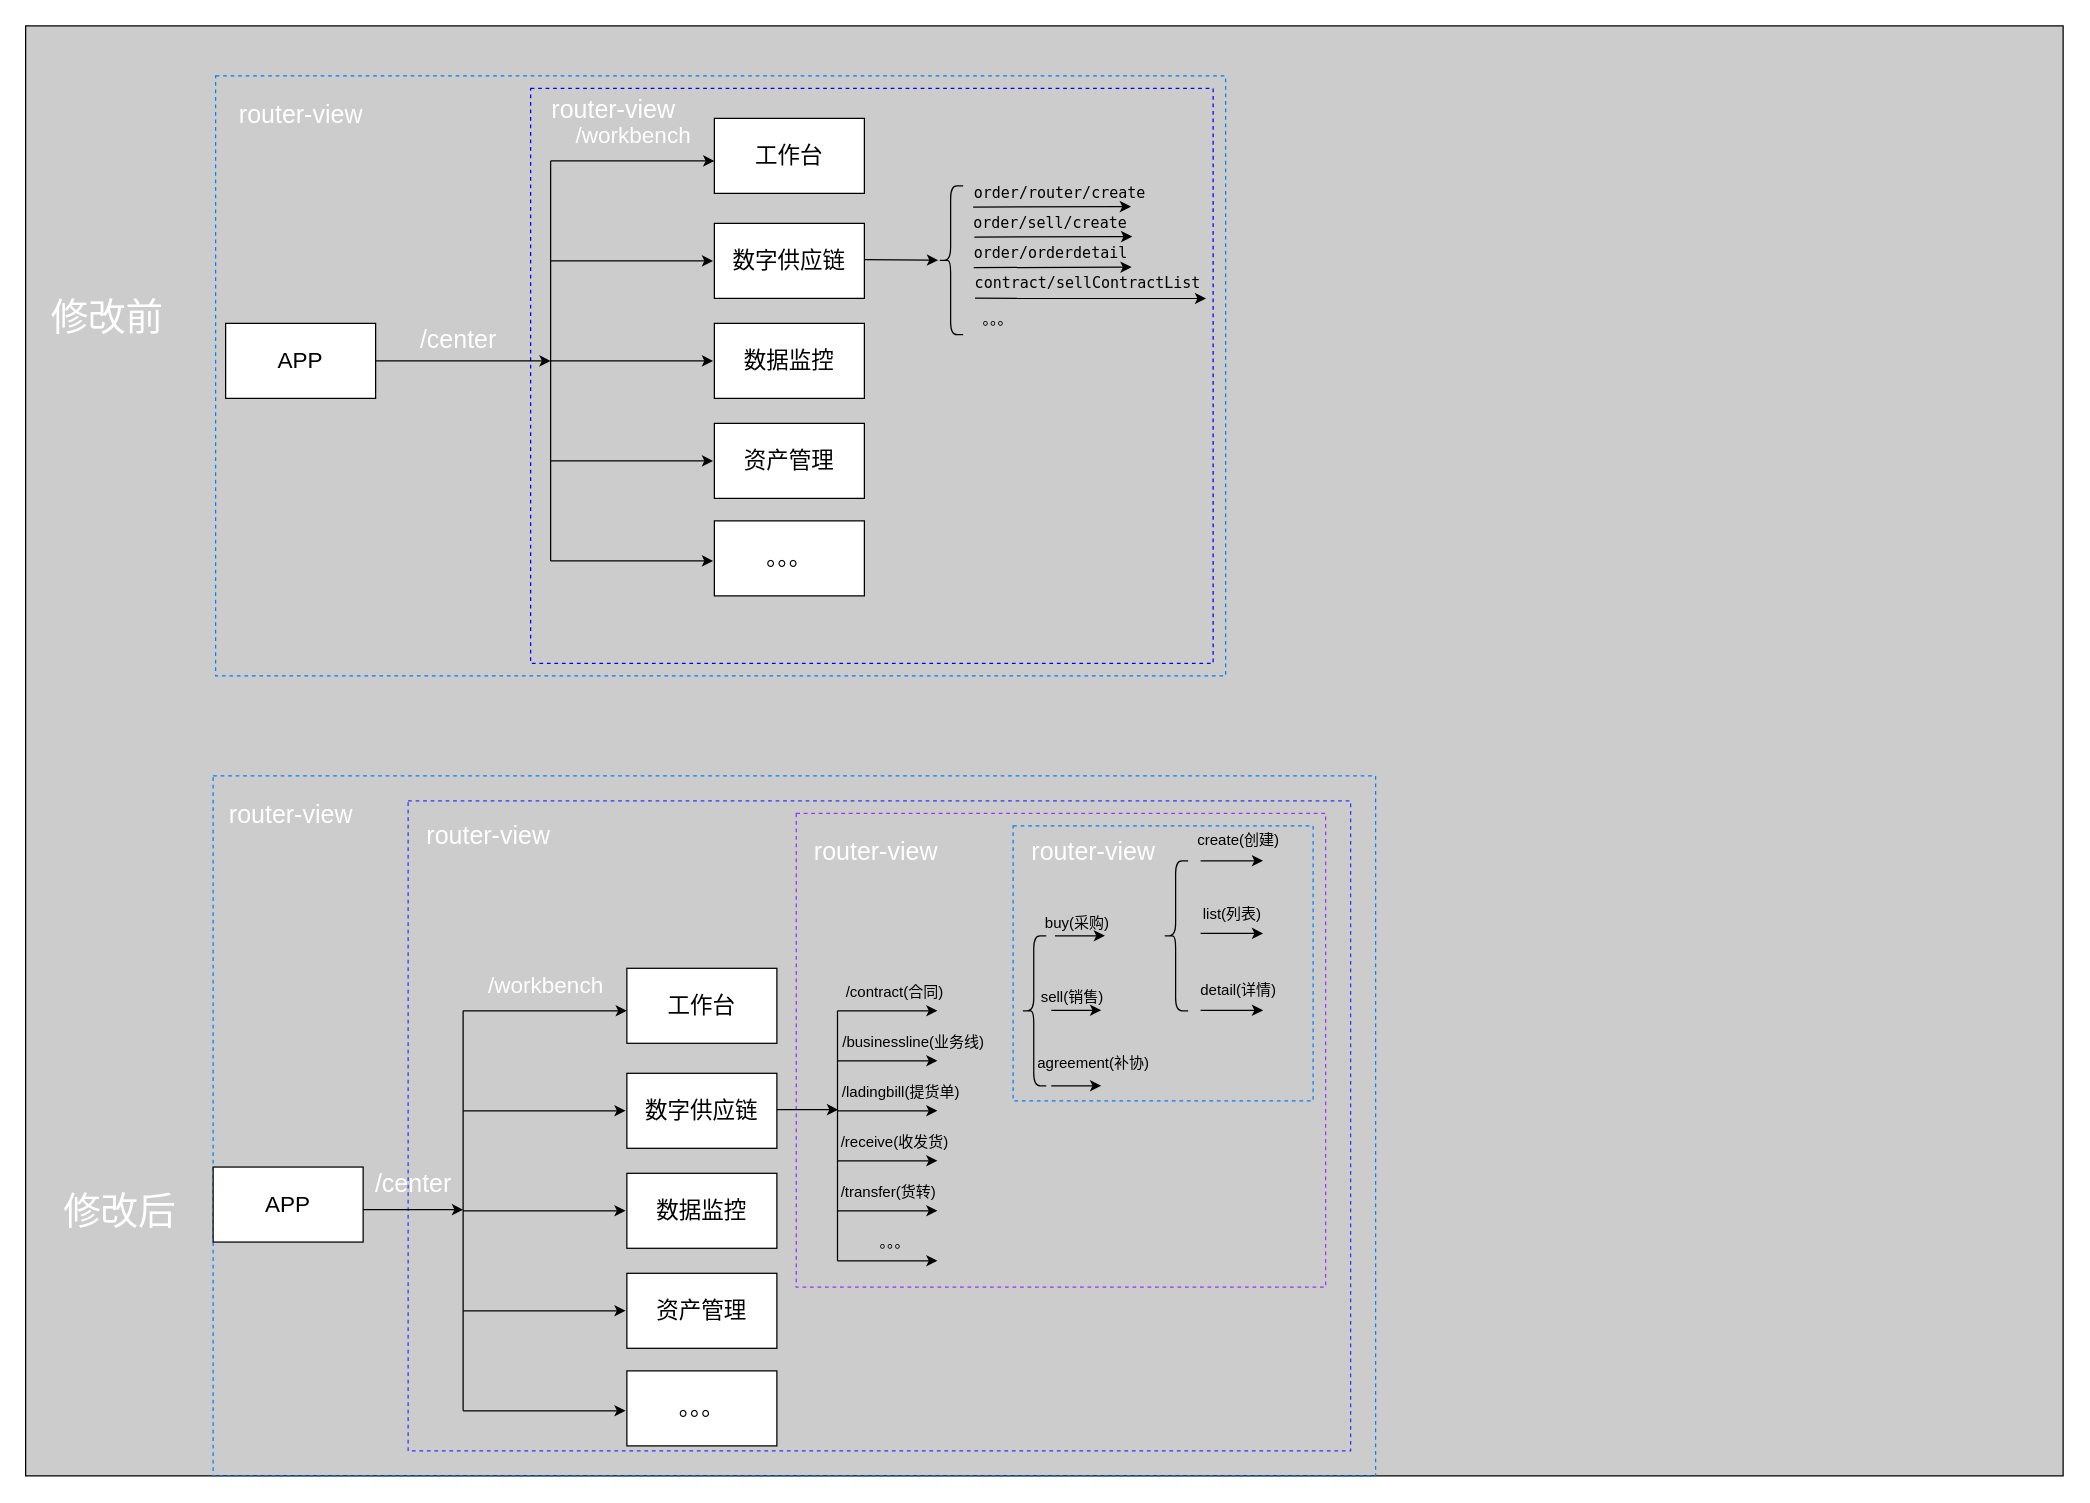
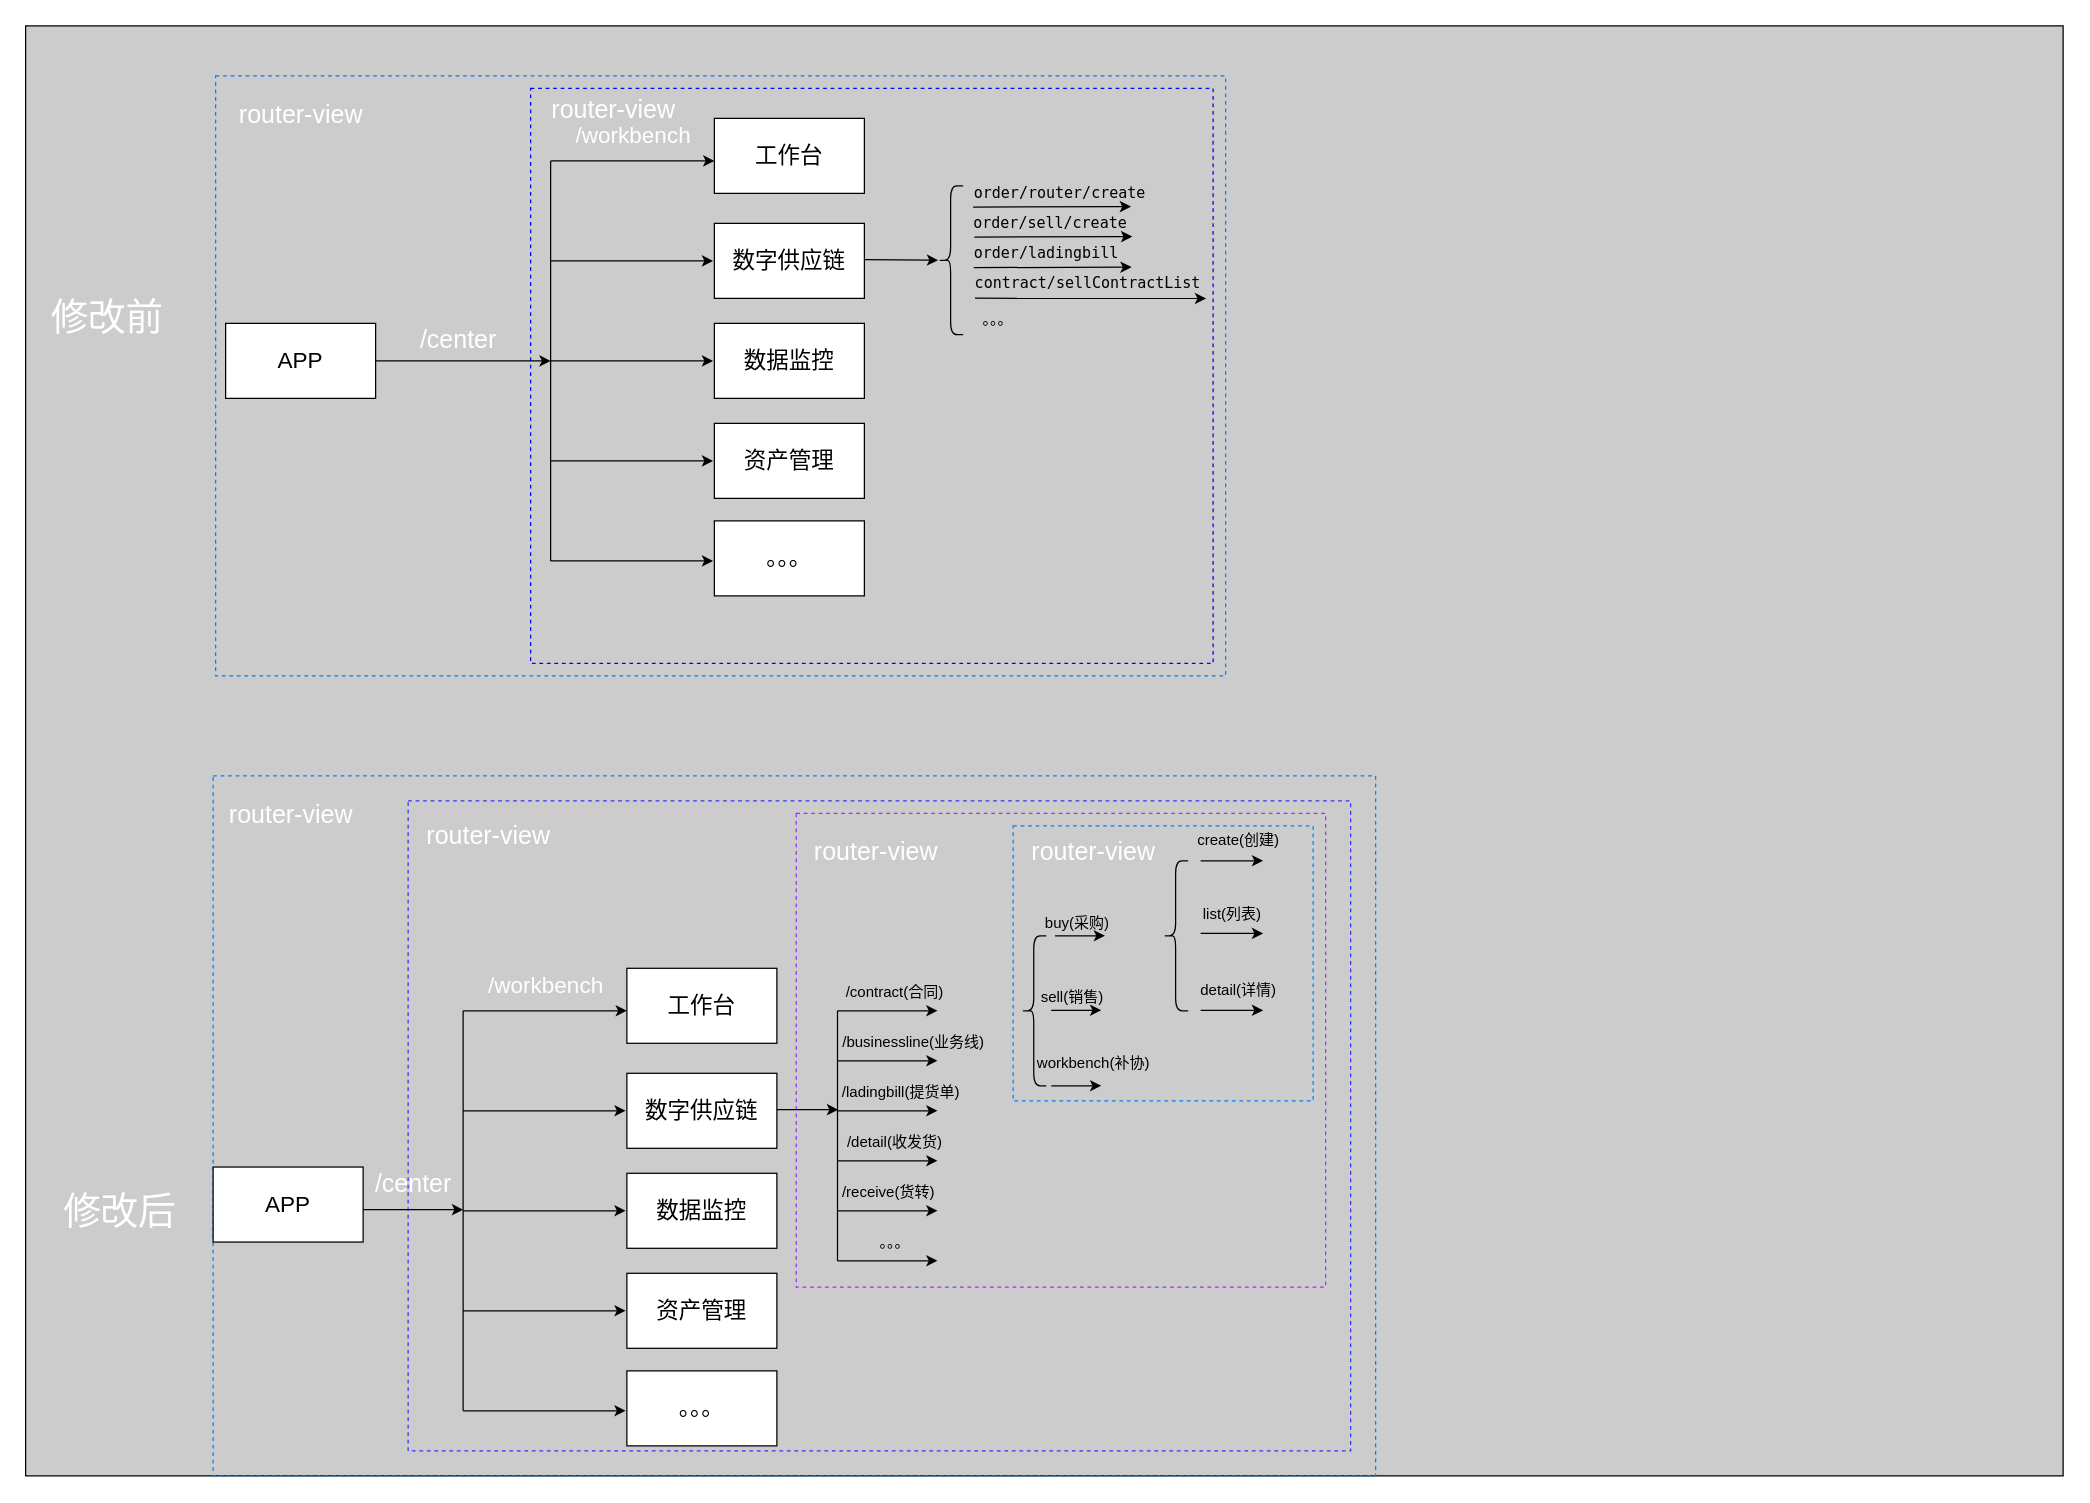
node "order/orderdetail": label "order/orderdetail" -> "order/ladingbill"
node "agreement(补协)": label "agreement(补协)" -> "workbench(补协)"
node "/receive(收发货)": label "/receive(收发货)" -> "/detail(收发货)"
node "/transfer(货转)": label "/transfer(货转)" -> "/receive(货转)"
